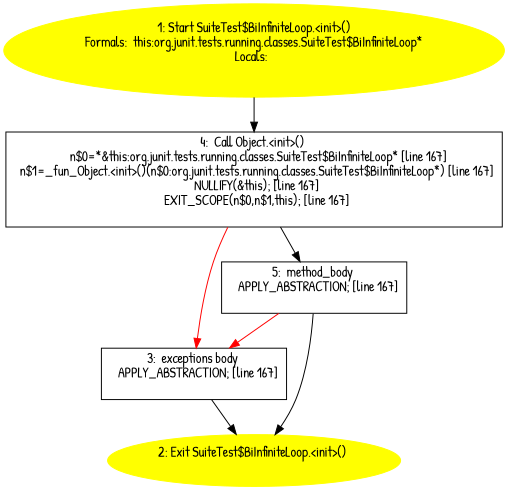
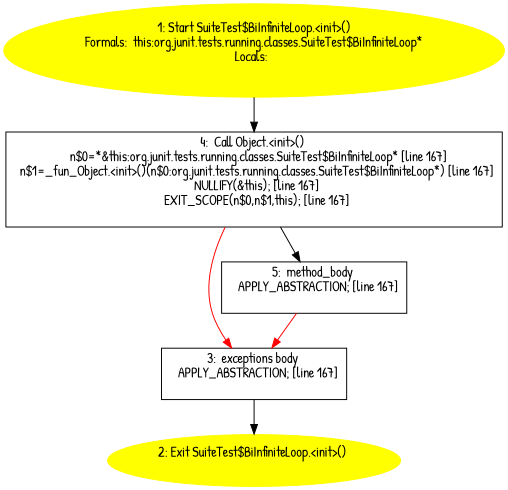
edge "5:  method_body APPLY_ABSTRACTION; [line 167]" -> "2: Exit SuiteTest$BiInfiniteLoop.<init>()": removed
